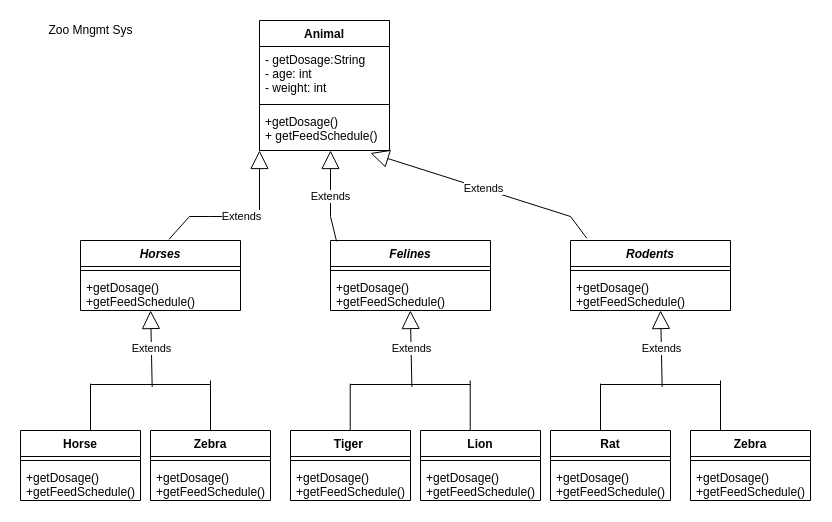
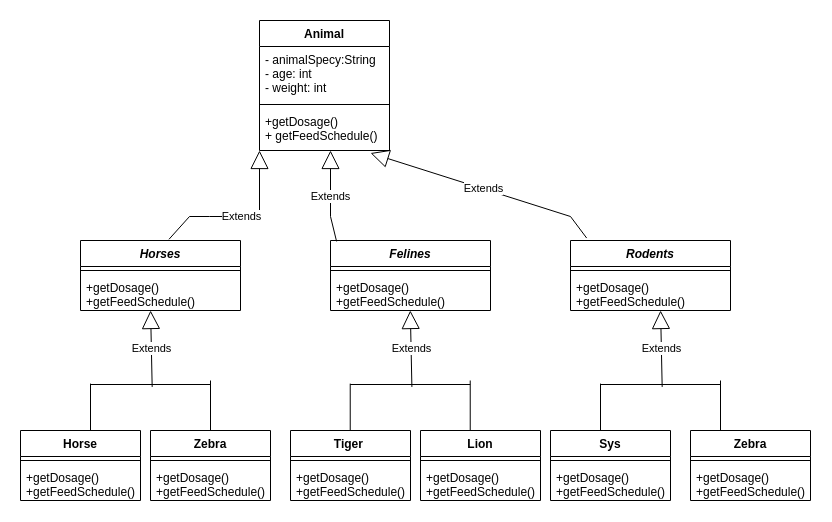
node "Zoo Mngmt Sys": removed
node "- getDosage:String - age: int - weight: int": label "- getDosage:String - age: int - weight: int" -> "- animalSpecy:String - age: int - weight: int"
node "Rat": label "Rat" -> "Sys"
